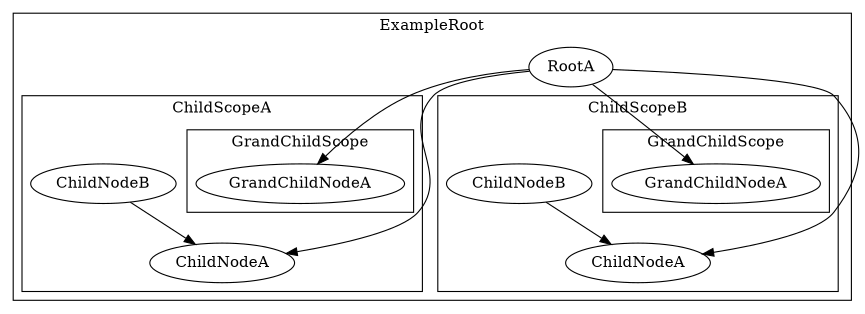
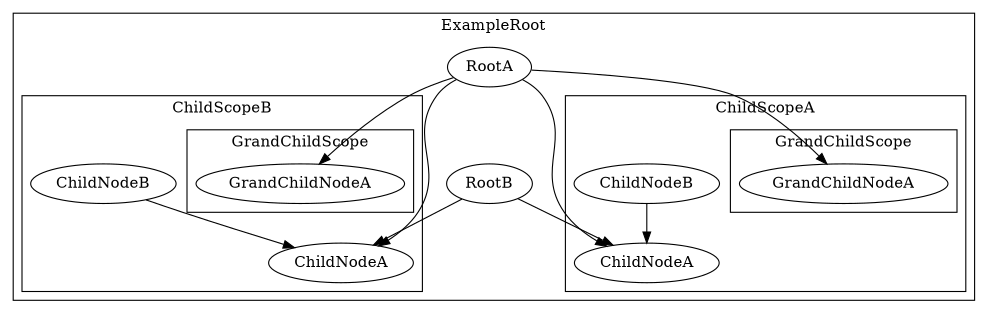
node "RootB": added
